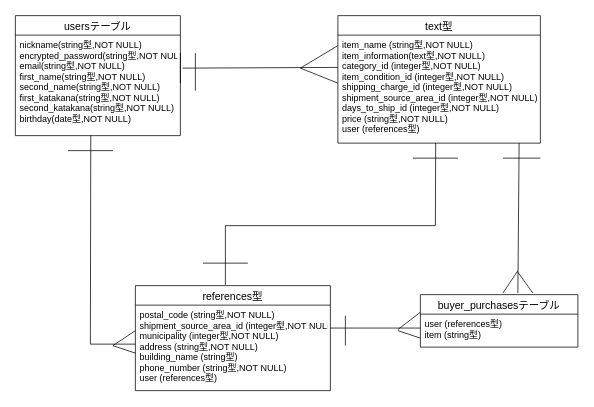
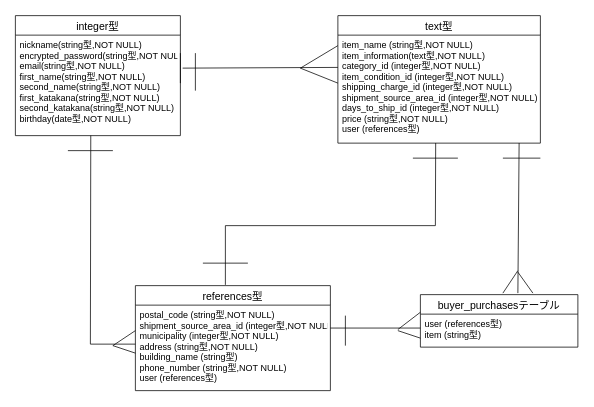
node "usersテーブル": label "usersテーブル" -> "integer型"
